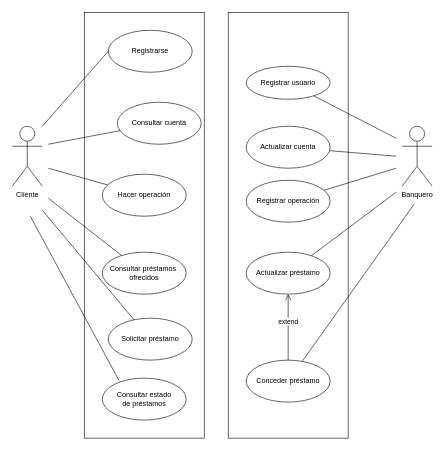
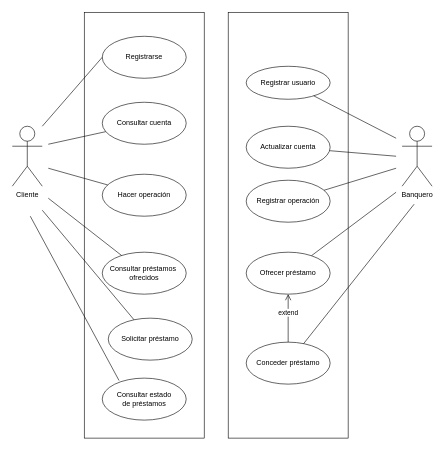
node "Registrarse": moved (150, 51) -> (144, 57)
node "Consultar cuenta": moved (159, 123) -> (144, 123)
node "Actualizar préstamo": label "Actualizar préstamo" -> "Ofrecer préstamo"
node "Conceder préstamo": moved (288, 381) -> (288, 363)
